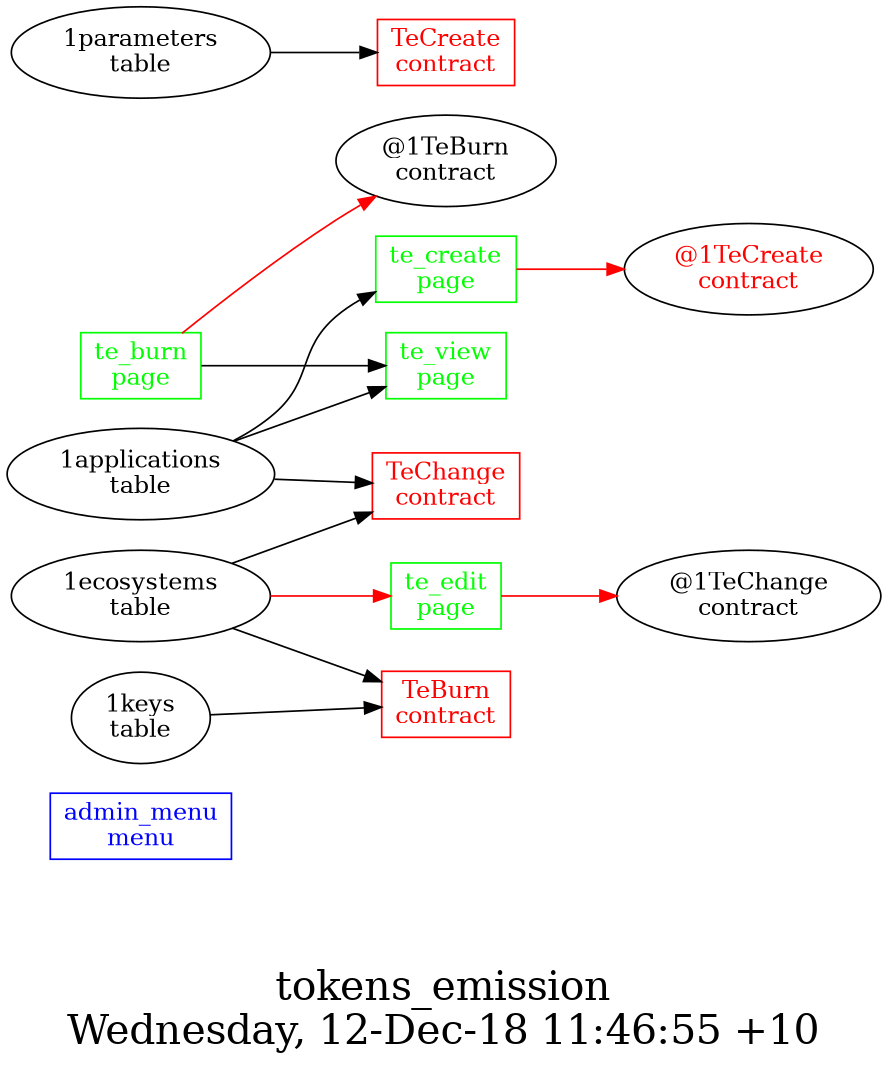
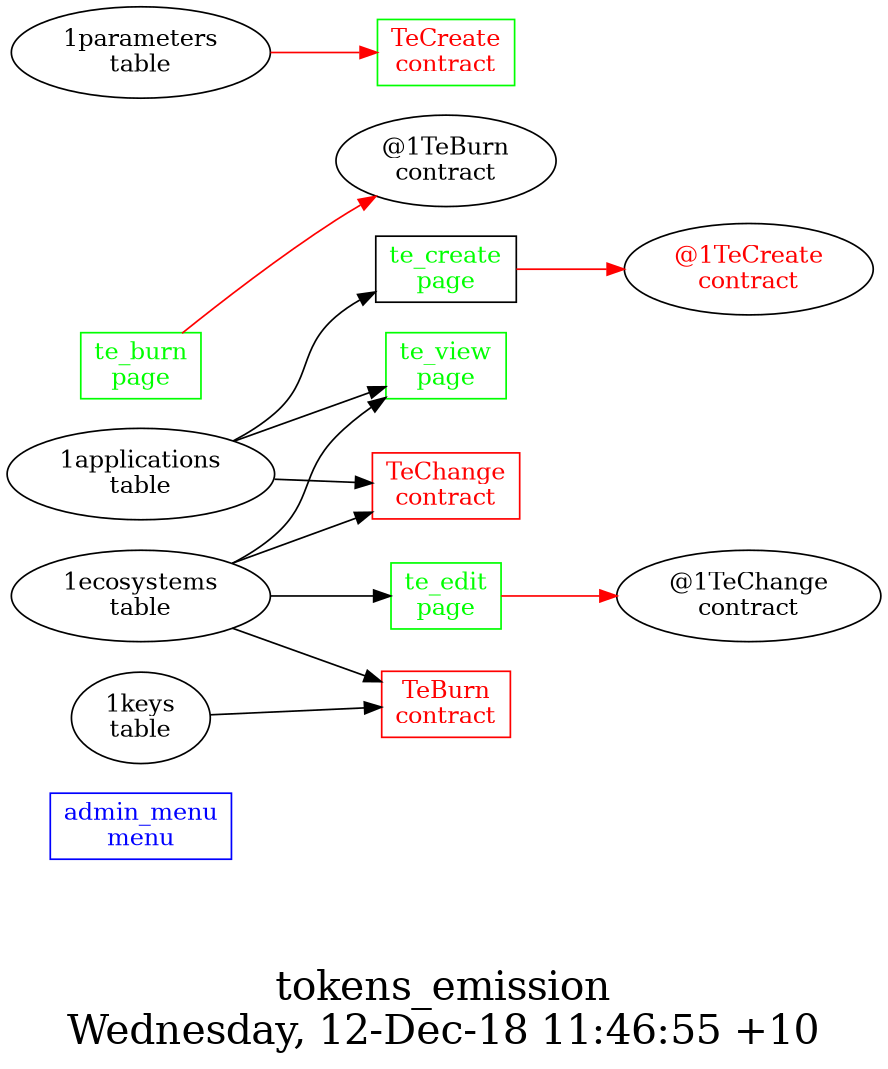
edge "1parameters table" -> "TeCreate contract": color black -> red
node "TeCreate contract": color red -> green
node "te_create page": color green -> black
edge "te_burn page" -> "te_view page": now "1ecosystems table" -> "te_view page"
edge "1ecosystems table" -> "te_edit page": color red -> black
